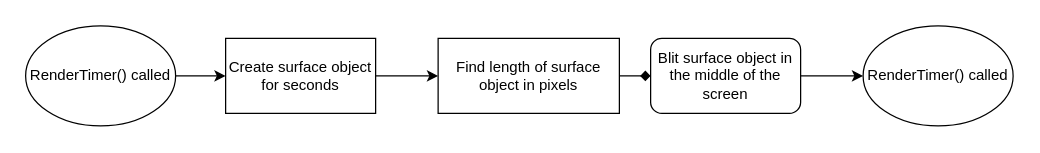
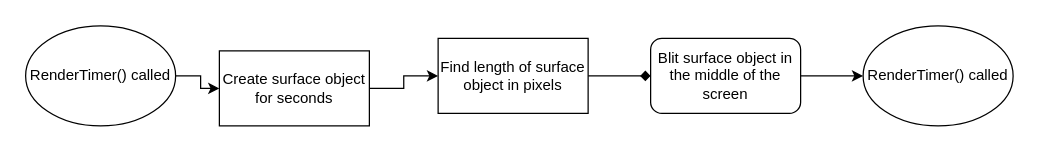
node "Create surface object for seconds": moved (301, 76) -> (294, 88)
node "Find length of surface object in pixels": size 181x75 -> 150x75
